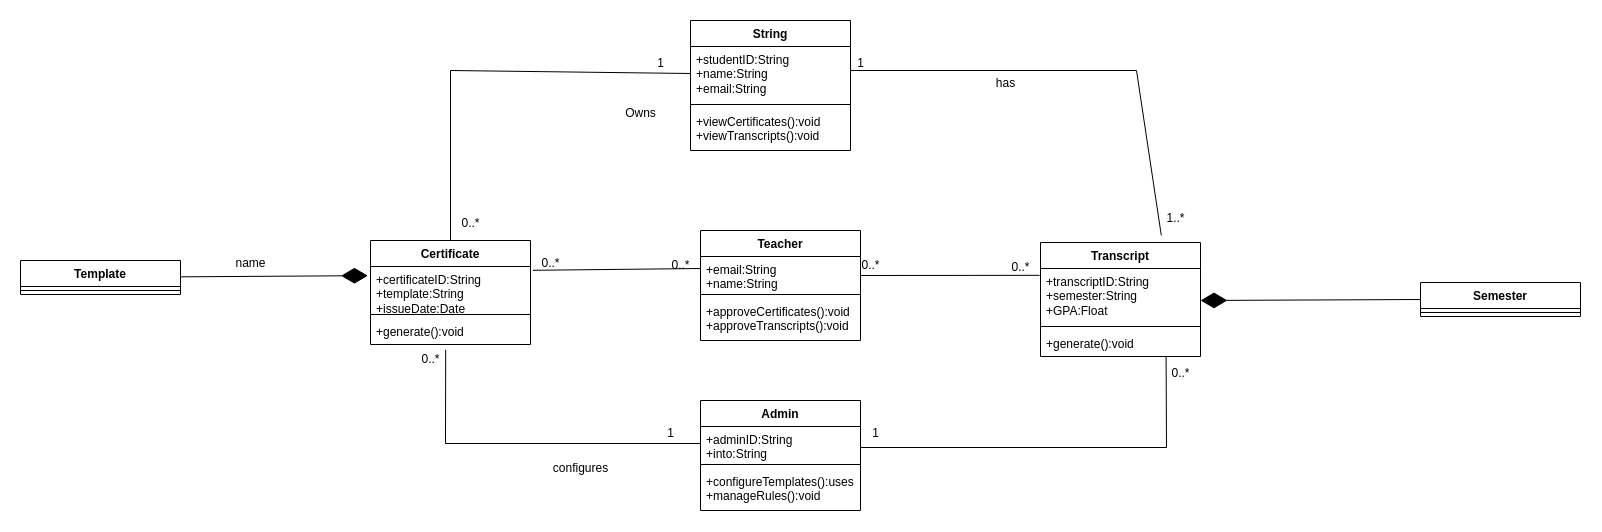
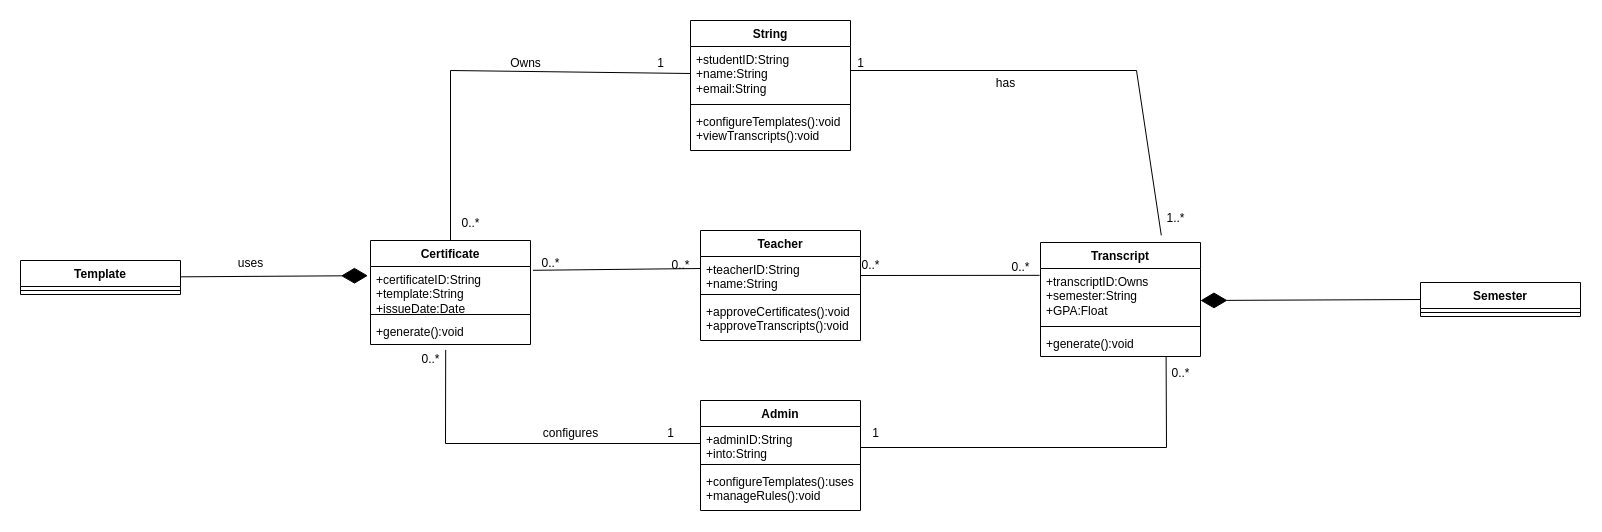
node "Owns": moved (641, 114) -> (526, 64)
node "+viewCertificates():void +viewTranscripts():void": label "+viewCertificates():void +viewTranscripts():void" -> "+configureTemplates():void +viewTranscripts():void"
node "name": label "name" -> "uses"
node "+email:String +name:String": label "+email:String +name:String" -> "+teacherID:String +name:String"
node "+transcriptID:String +semester:String +GPA:Float": label "+transcriptID:String +semester:String +GPA:Float" -> "+transcriptID:Owns +semester:String +GPA:Float"
node "configures": moved (581, 469) -> (571, 434)
